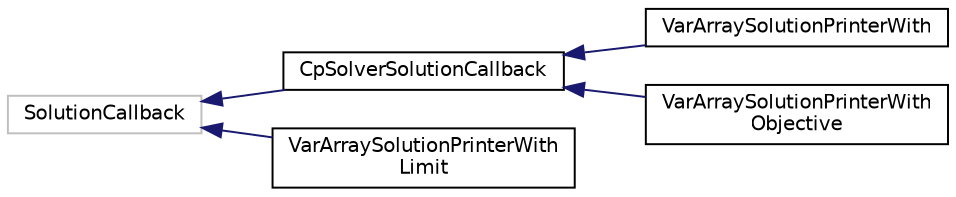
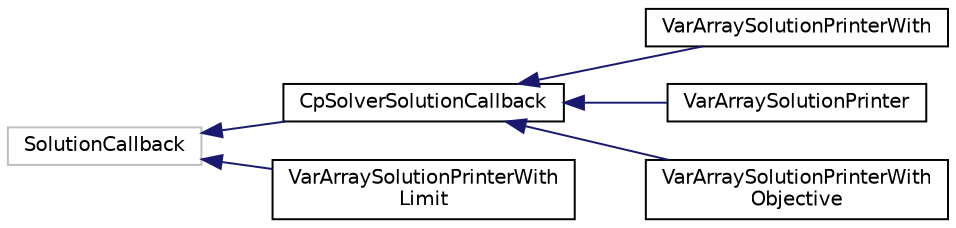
node "VarArraySolutionPrinter": added
